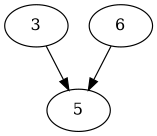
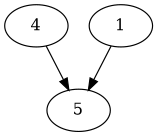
node "3": label "3" -> "4"
node "6": label "6" -> "1"
